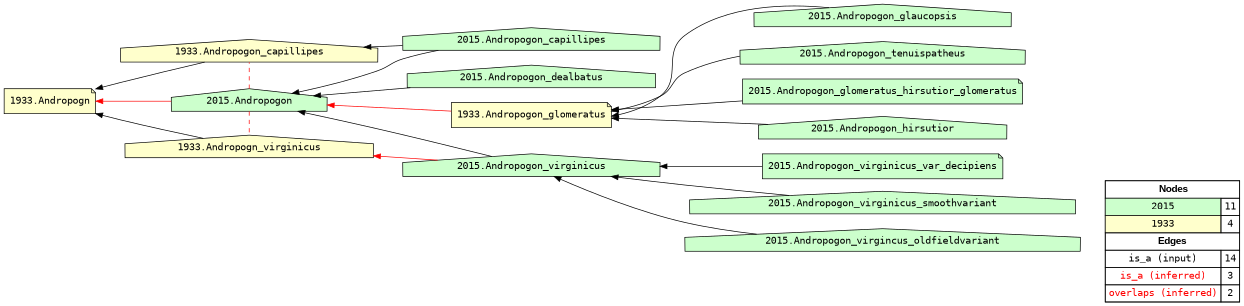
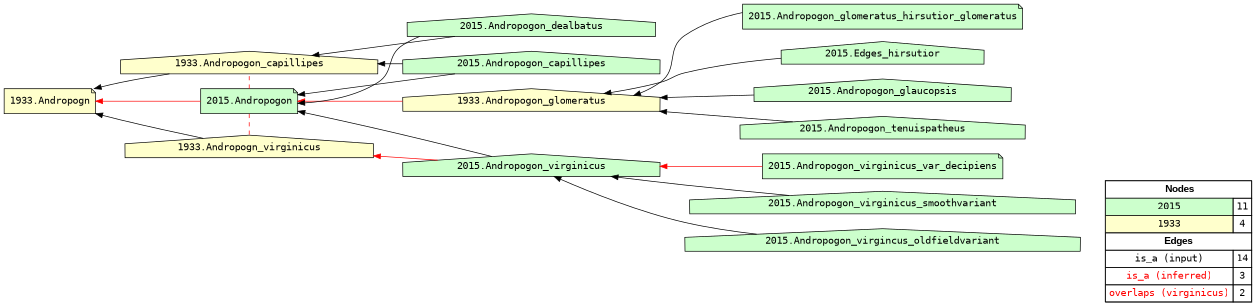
edge "2015.Andropogon_dealbatus" -> "1933.Andropogon_capillipes": added
node "2015.Andropogon": shape house -> note
node "1933.Andropogon_glomeratus": shape note -> house
node "2015.Andropogon_hirsutior": label "2015.Andropogon_hirsutior" -> "2015.Edges_hirsutior"
edge "2015.Andropogon_virginicus_var_decipiens" -> "2015.Andropogon_virginicus": color #000000 -> #ff0000
node "Nodes": text "overlaps (inferred)" -> "overlaps (virginicus)"
